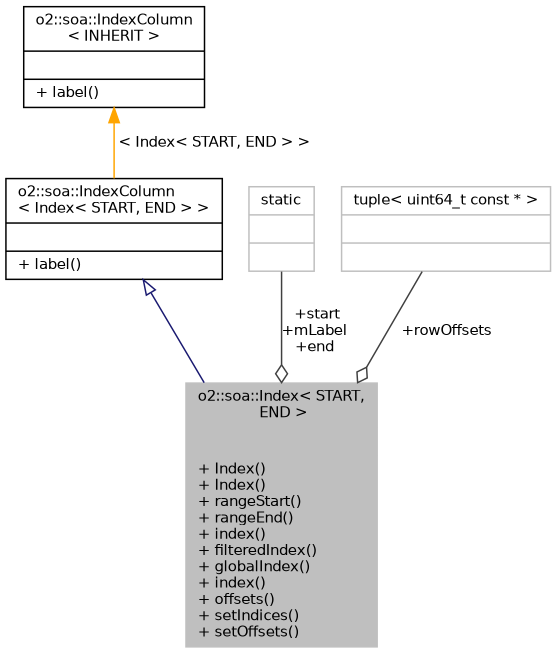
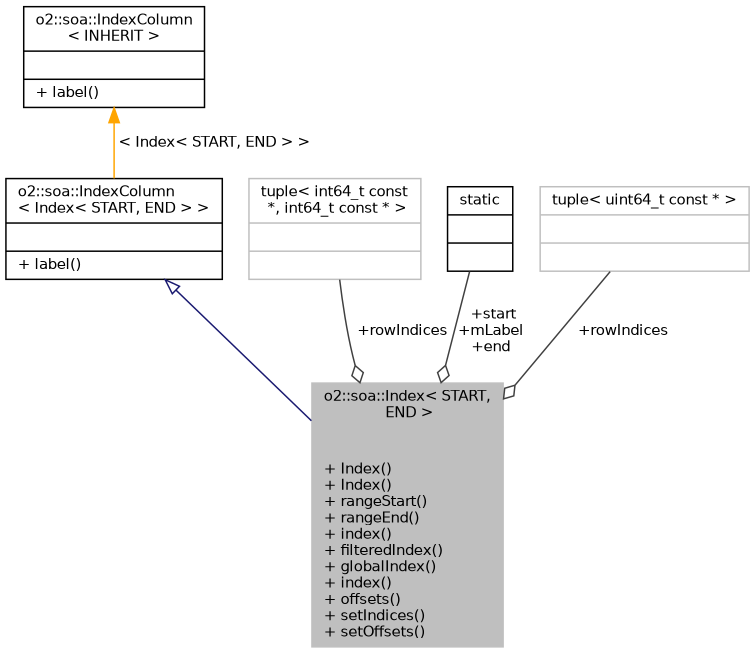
node "static": color grey75 -> black
node "tuple< int64_t const": added
edge "tuple< uint64_t const * >" -> "o2::soa::Index< START,": label " +rowOffsets" -> " +rowIndices"
